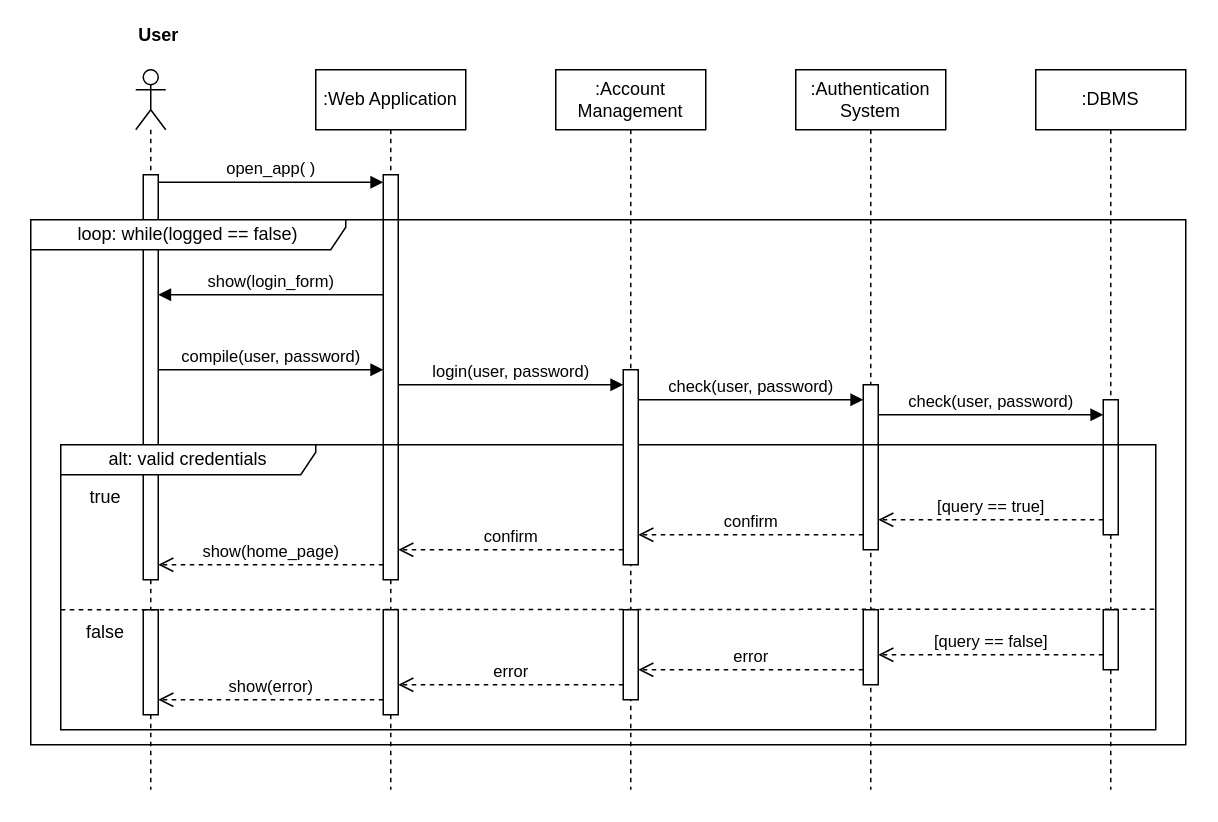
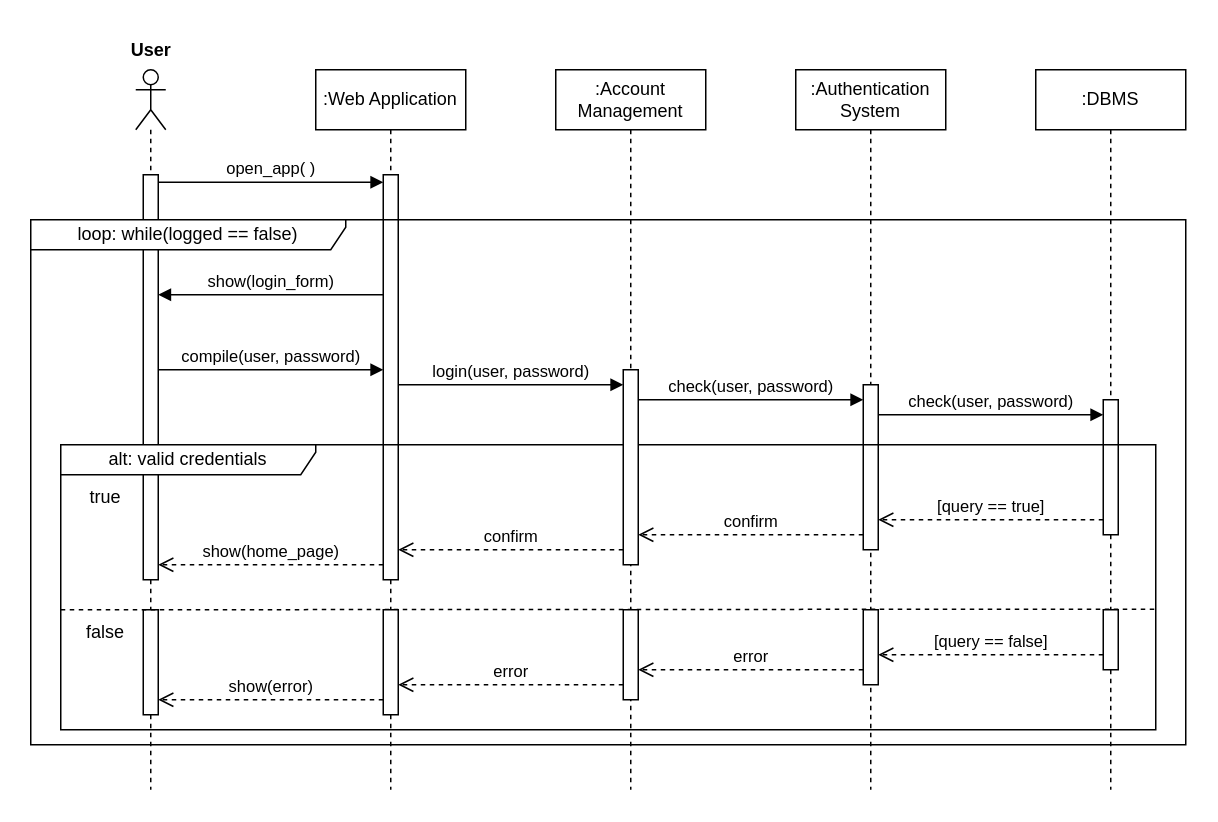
node "User": moved (158, 35) -> (151, 50)
